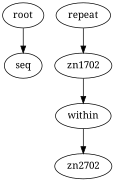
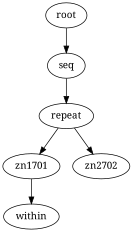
node "zn1702": label "zn1702" -> "zn1701"
edge "seq" -> "repeat": added
edge "within" -> "zn2702": now "repeat" -> "zn2702"
